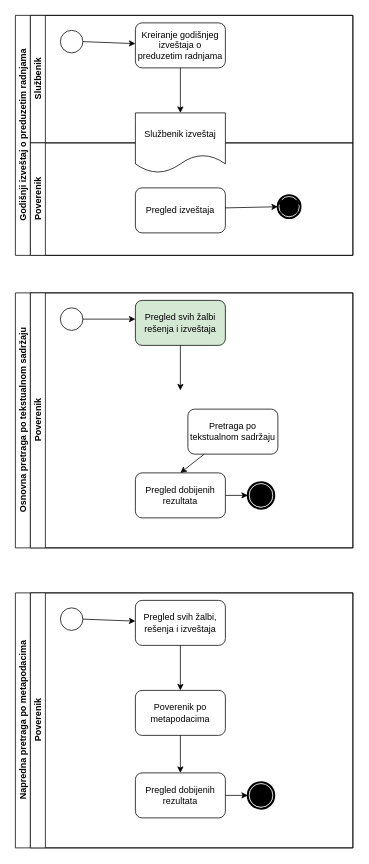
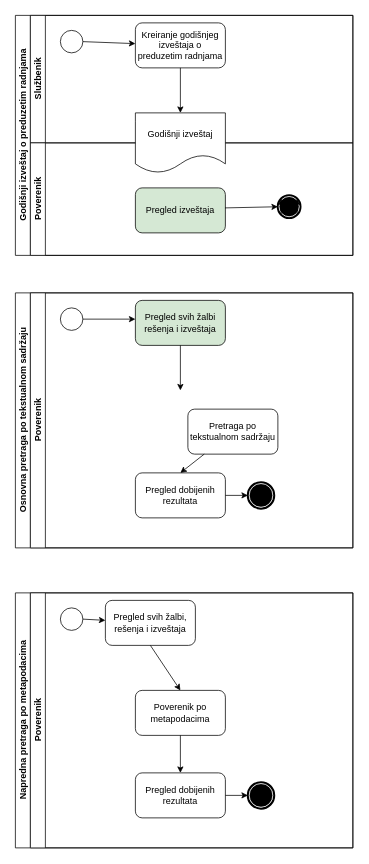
node "Službenik izveštaj": label "Službenik izveštaj" -> "Godišnji izveštaj"
node "Pregled izveštaja": fillcolor #ffffff -> #d5e8d4
node "Pregled svih žalbi, rešenja i izveštaja": moved (180, 623) -> (150, 623)
